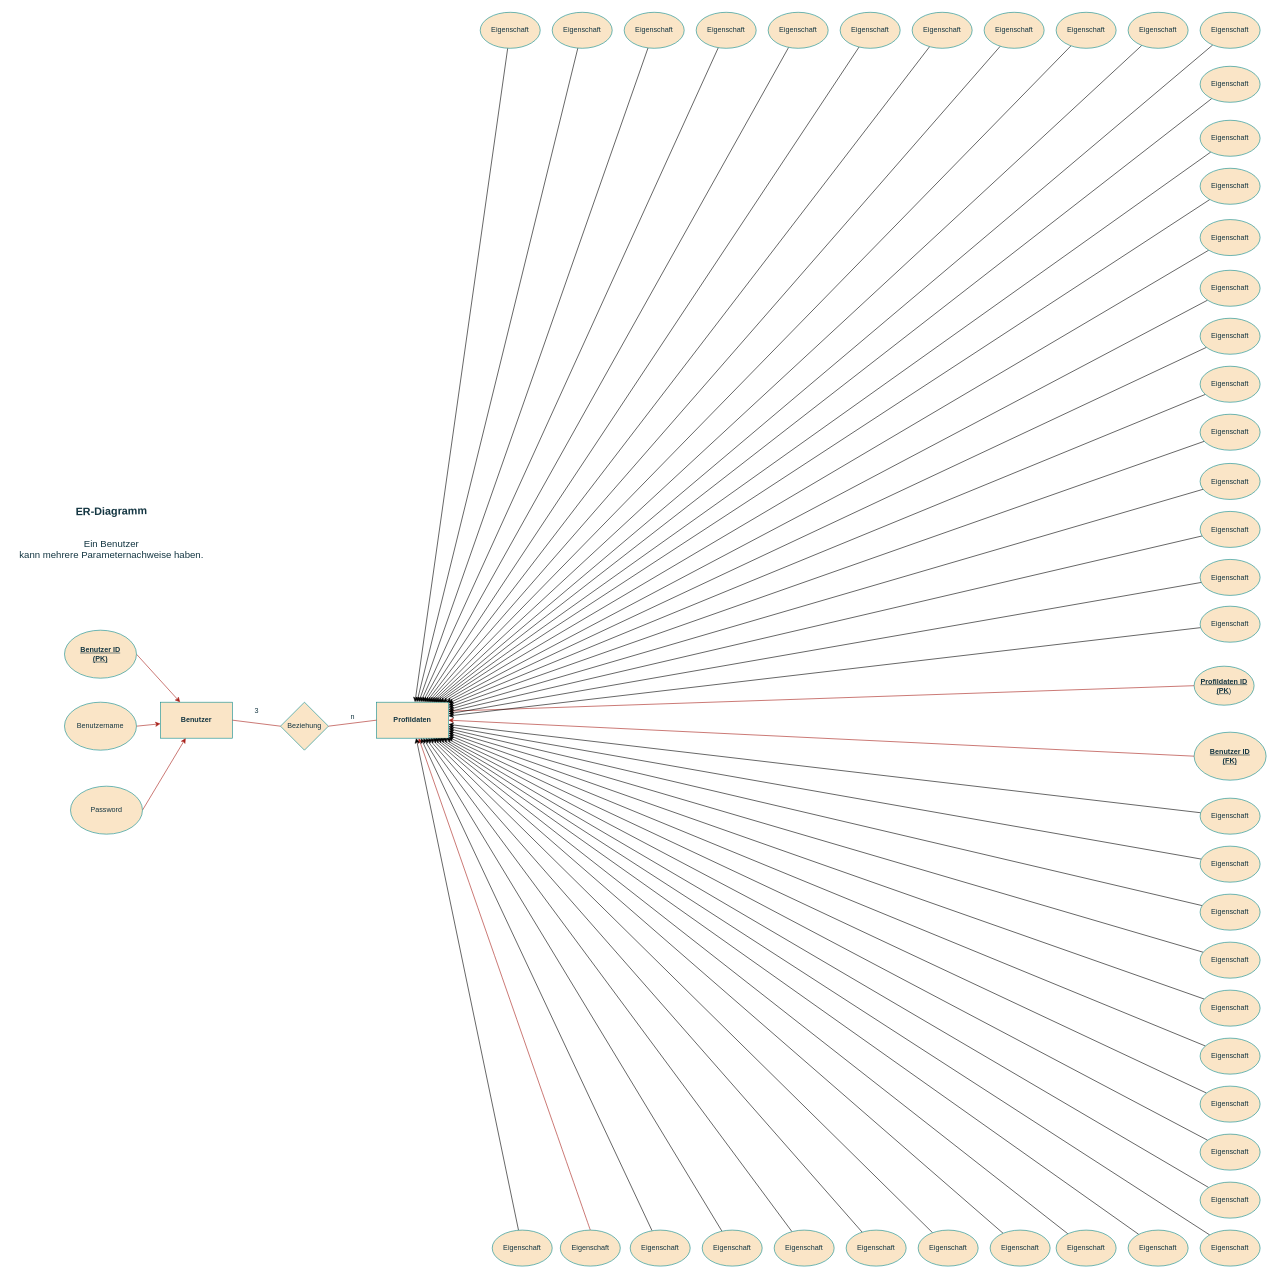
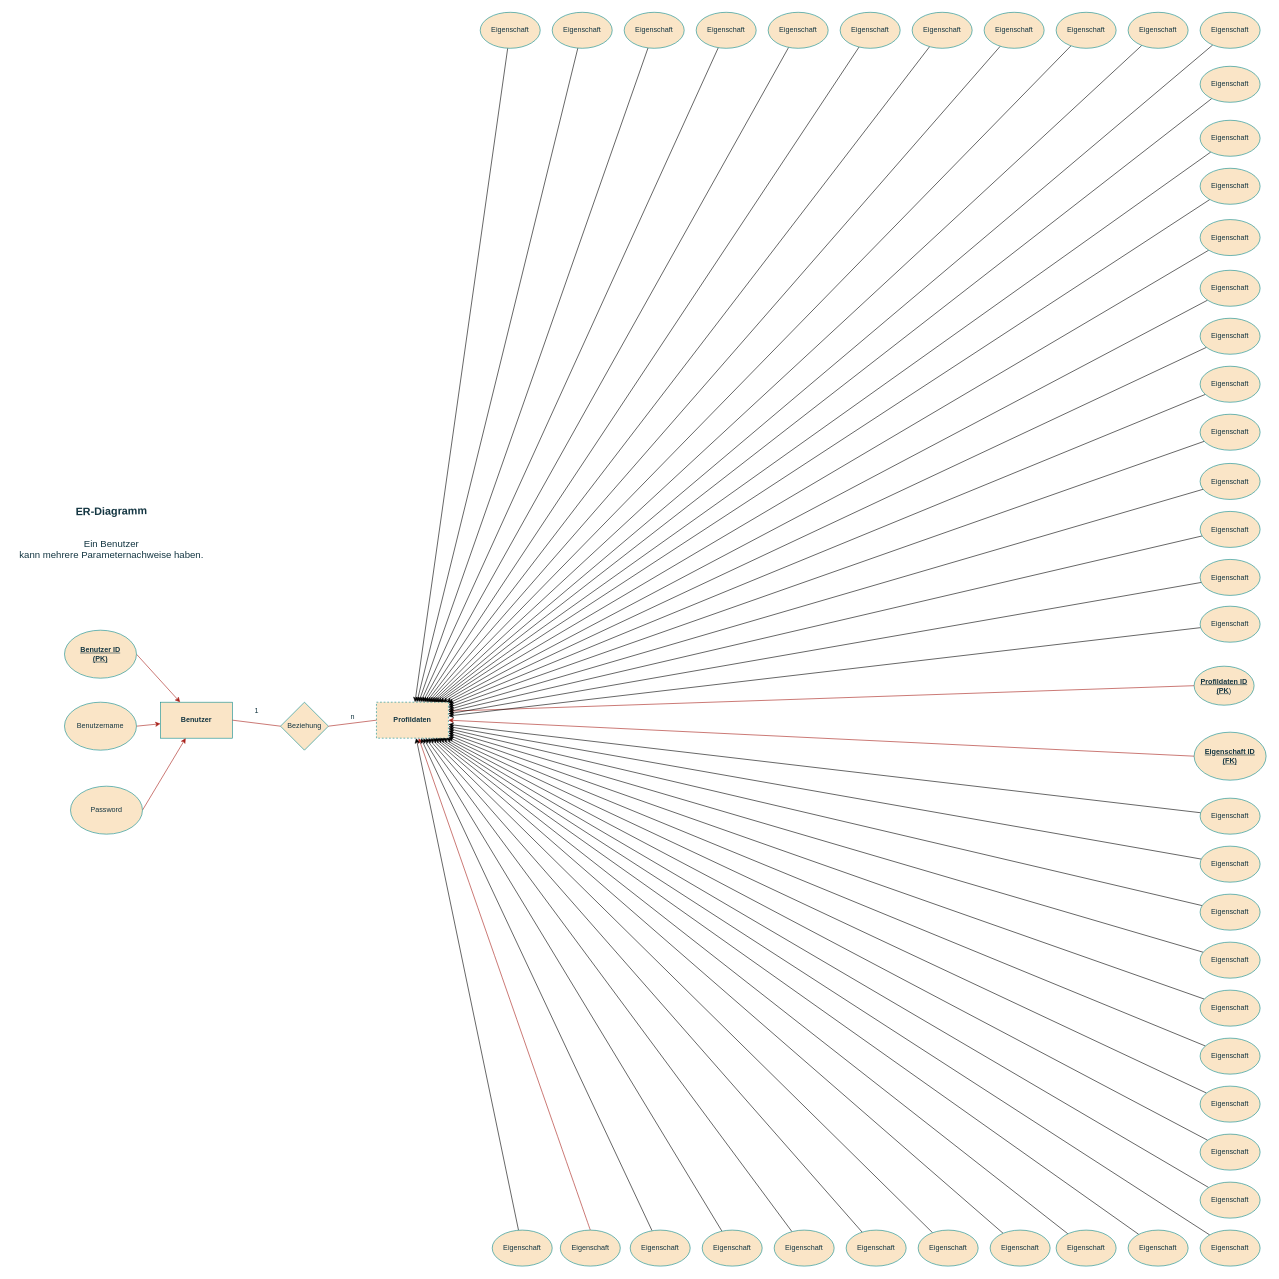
node "3": label "3" -> "1"
node "Profildaten": style solid -> dashed
node "Benutzer ID (FK)": label "Benutzer ID (FK)" -> "Eigenschaft ID (FK)"
